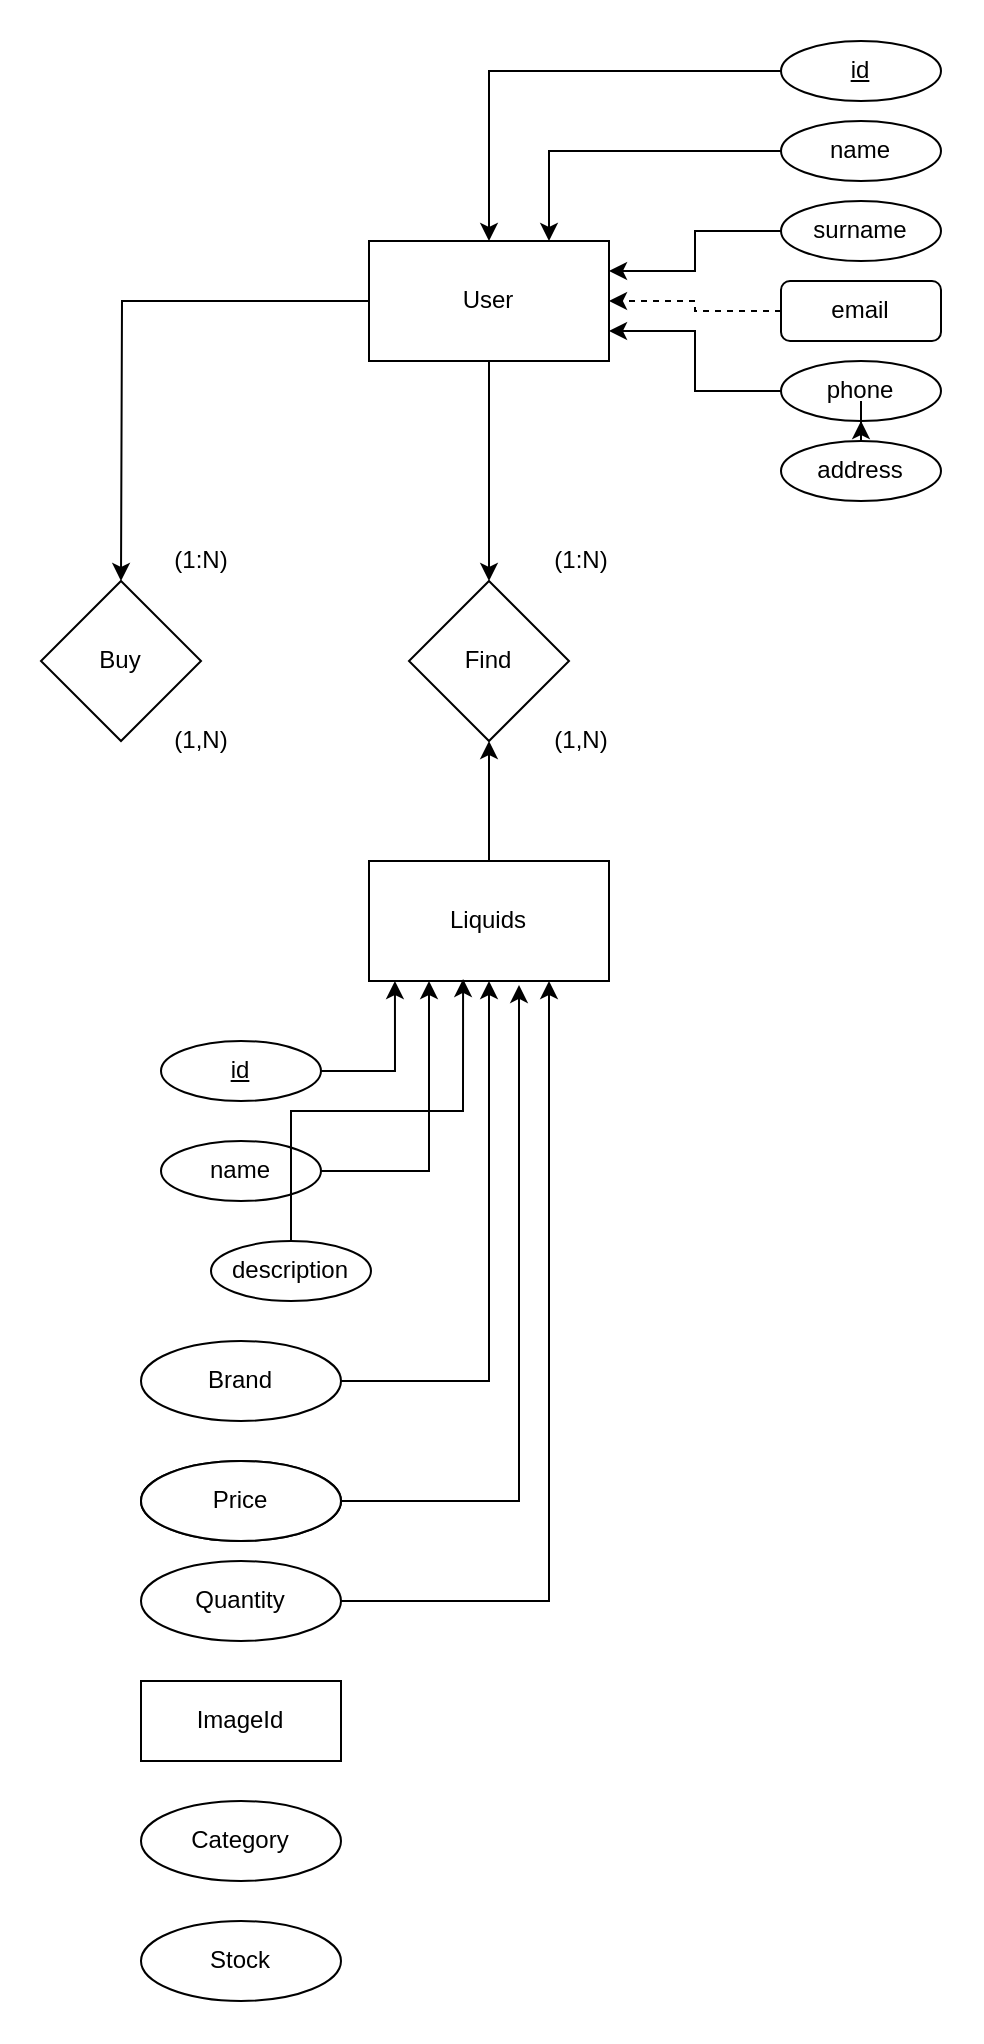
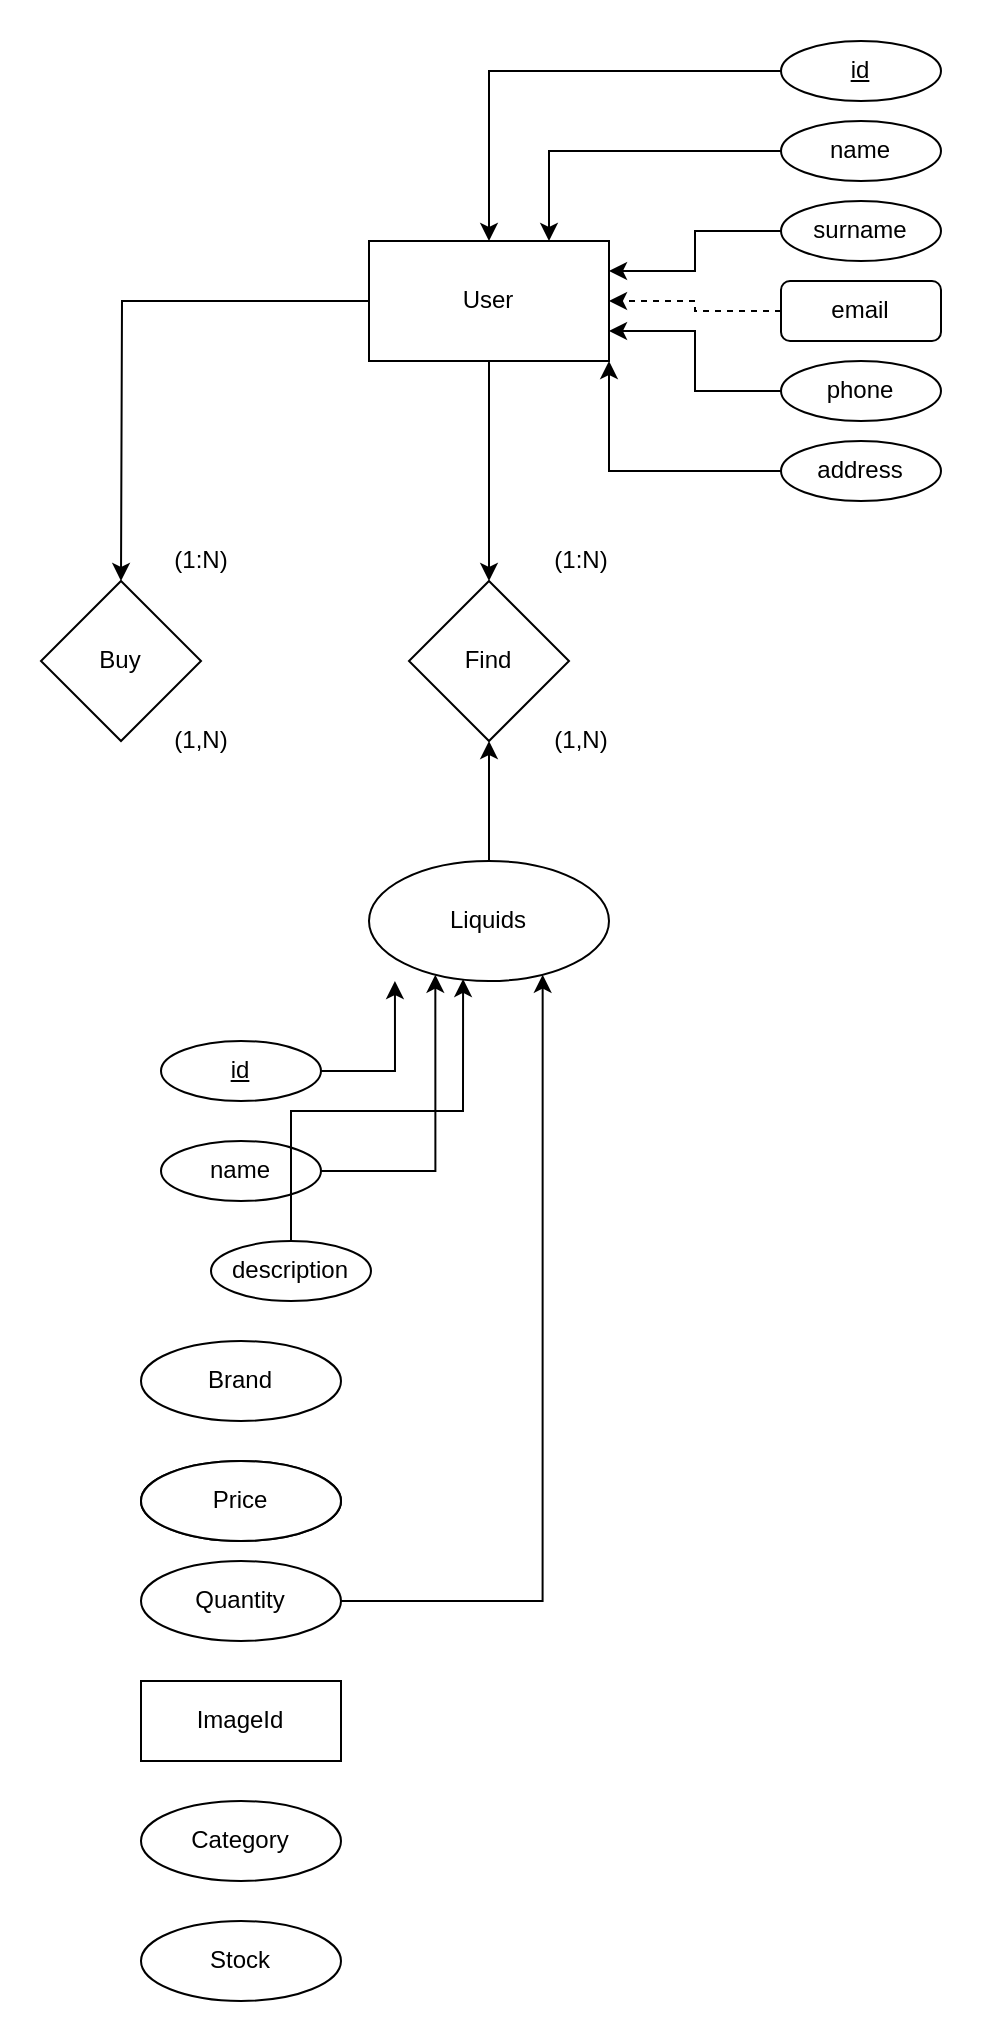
edge "address" -> "phone": now "address" -> "User"
node "Liquids": shape rectangle -> ellipse
edge "Brand" -> "Liquids": removed
edge "Price" -> "Liquids": removed
